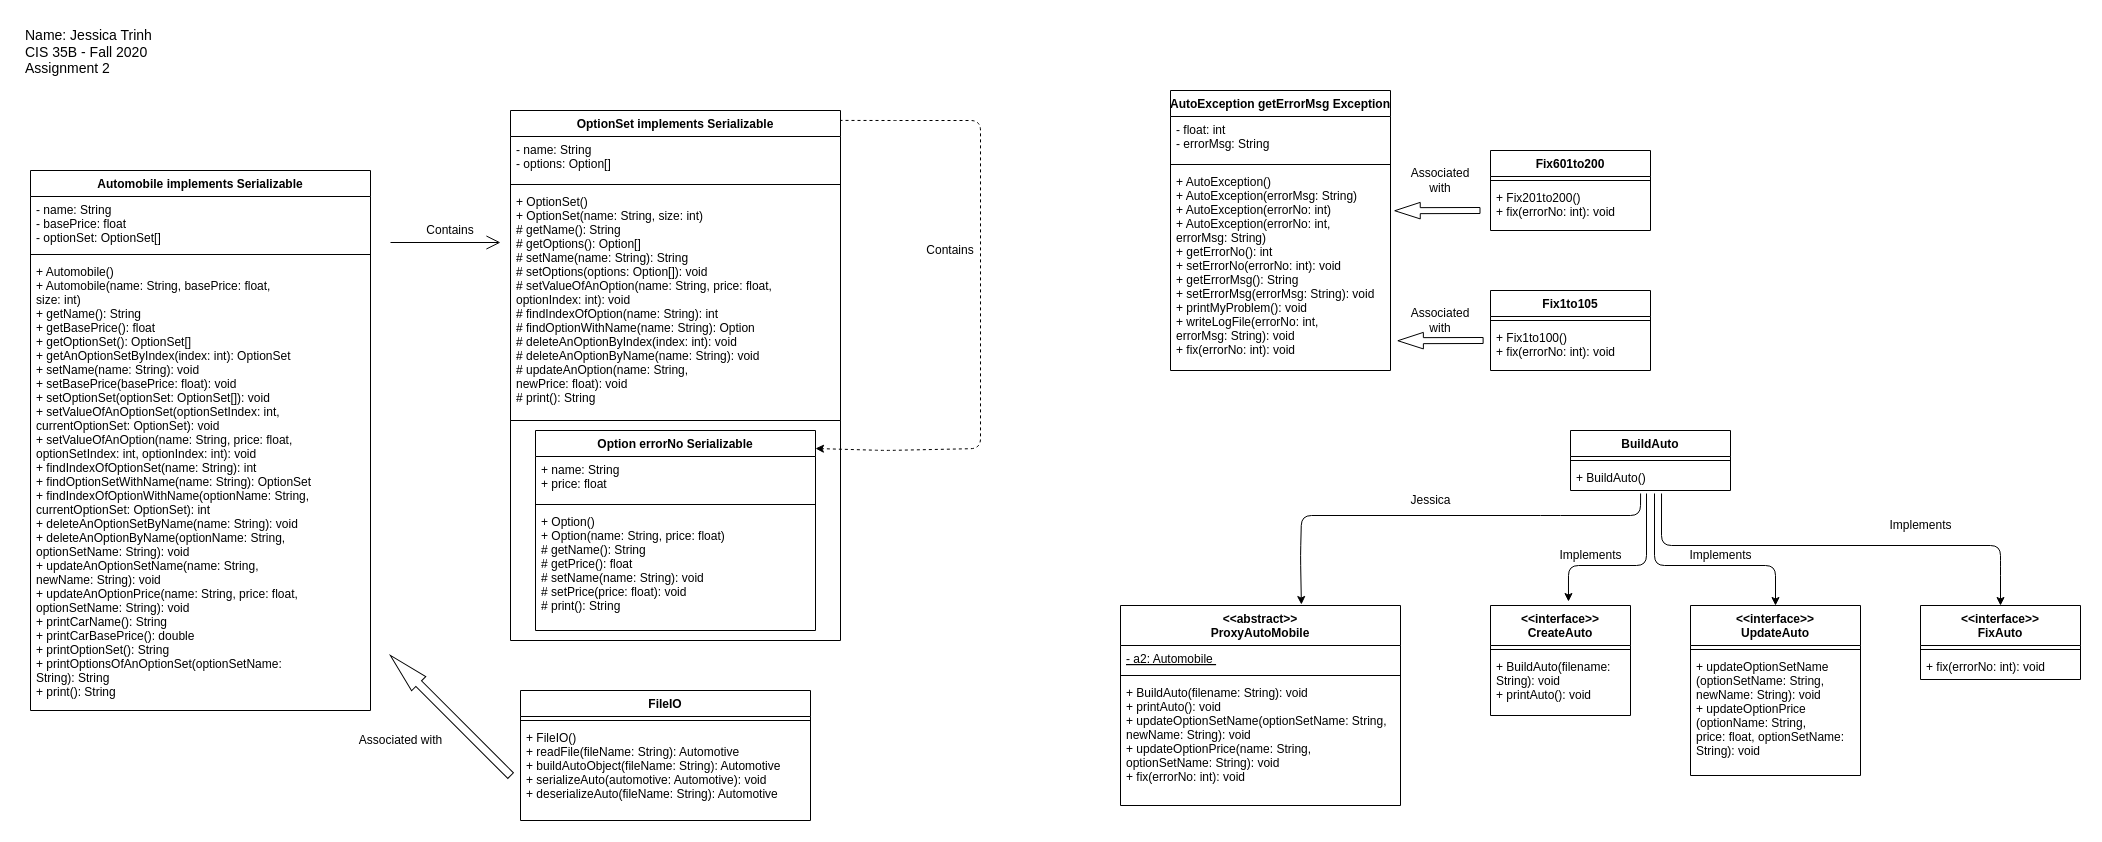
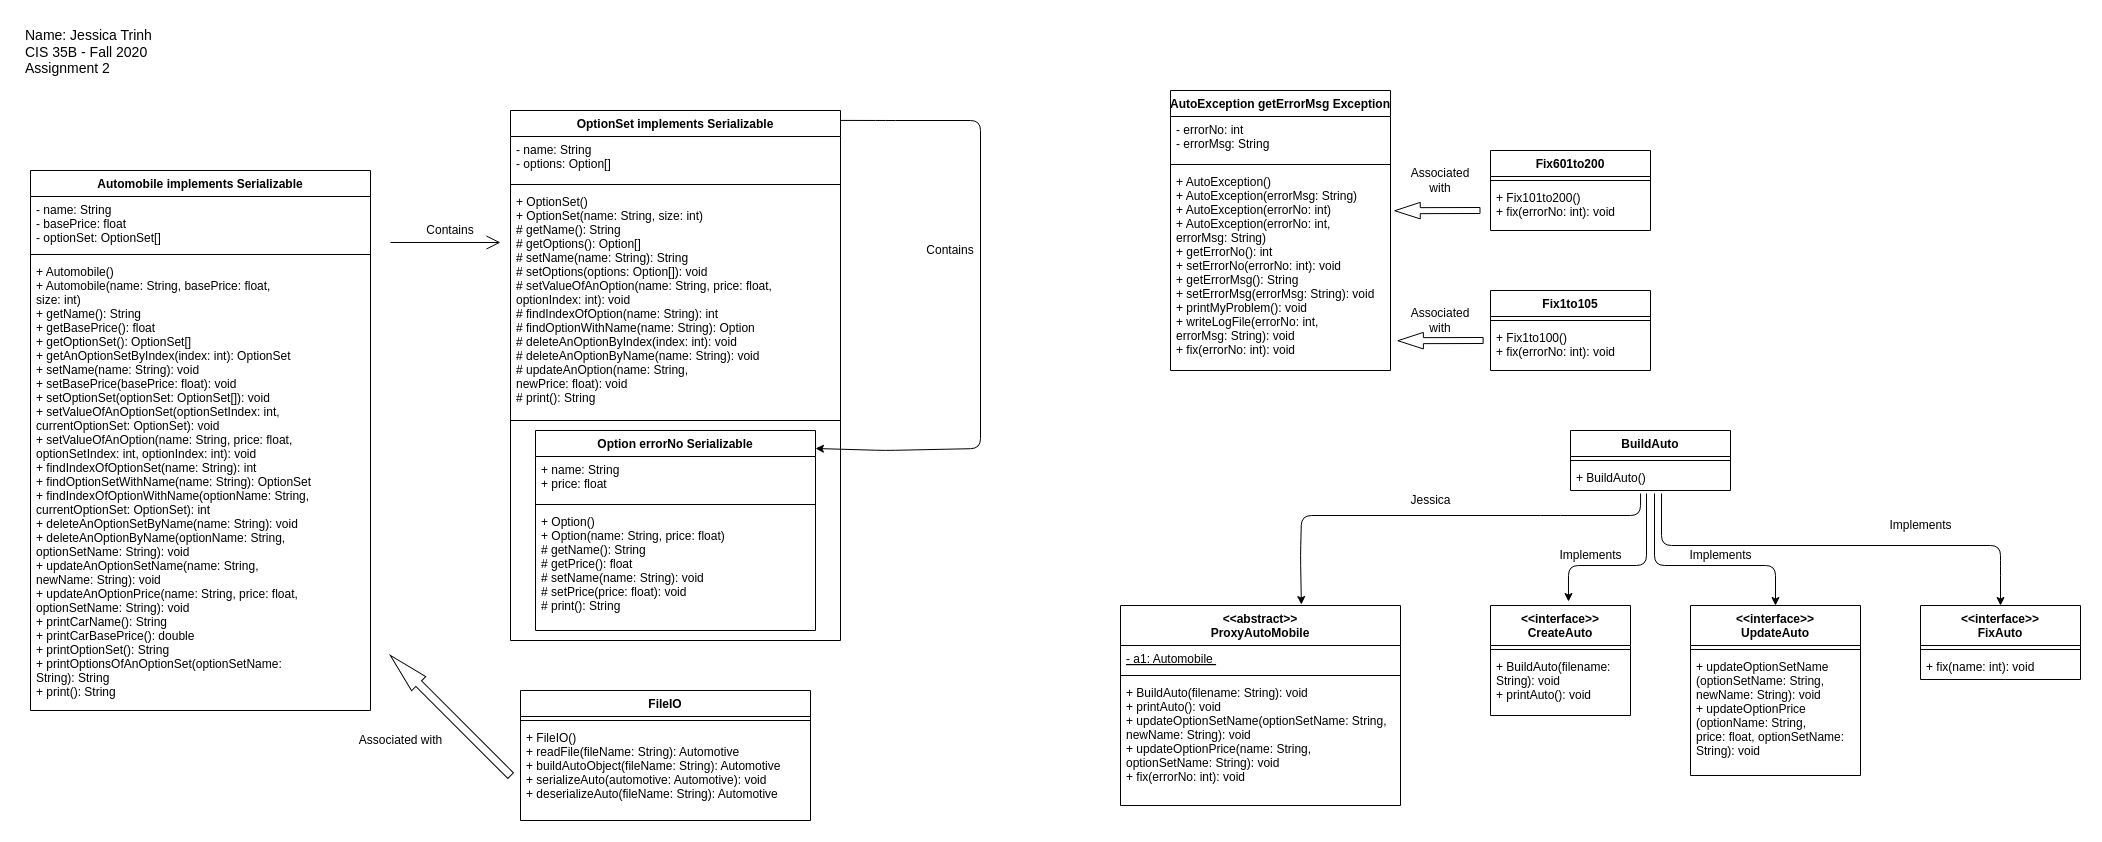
node "- float: int - errorMsg: String": label "- float: int - errorMsg: String" -> "- errorNo: int - errorMsg: String"
node "+ Fix201to200() + fix(errorNo: int): void": label "+ Fix201to200() + fix(errorNo: int): void" -> "+ Fix101to200() + fix(errorNo: int): void"
edge "OptionSet implements Serializable" -> "Option errorNo Serializable": style dashed -> solid
node "- a2: Automobile": label "- a2: Automobile" -> "- a1: Automobile"
node "+ fix(errorNo: int): void": label "+ fix(errorNo: int): void" -> "+ fix(name: int): void"
